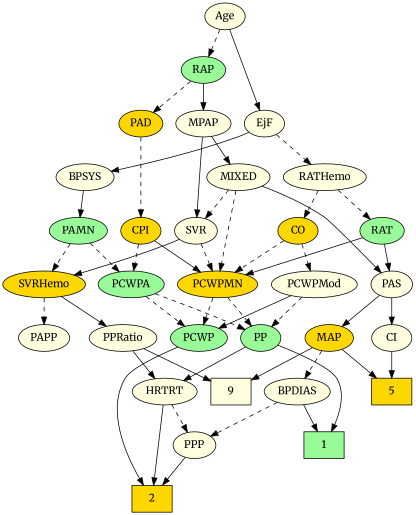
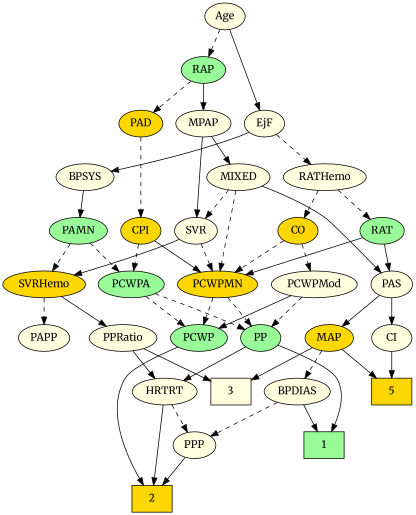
node "9": label "9" -> "3"
